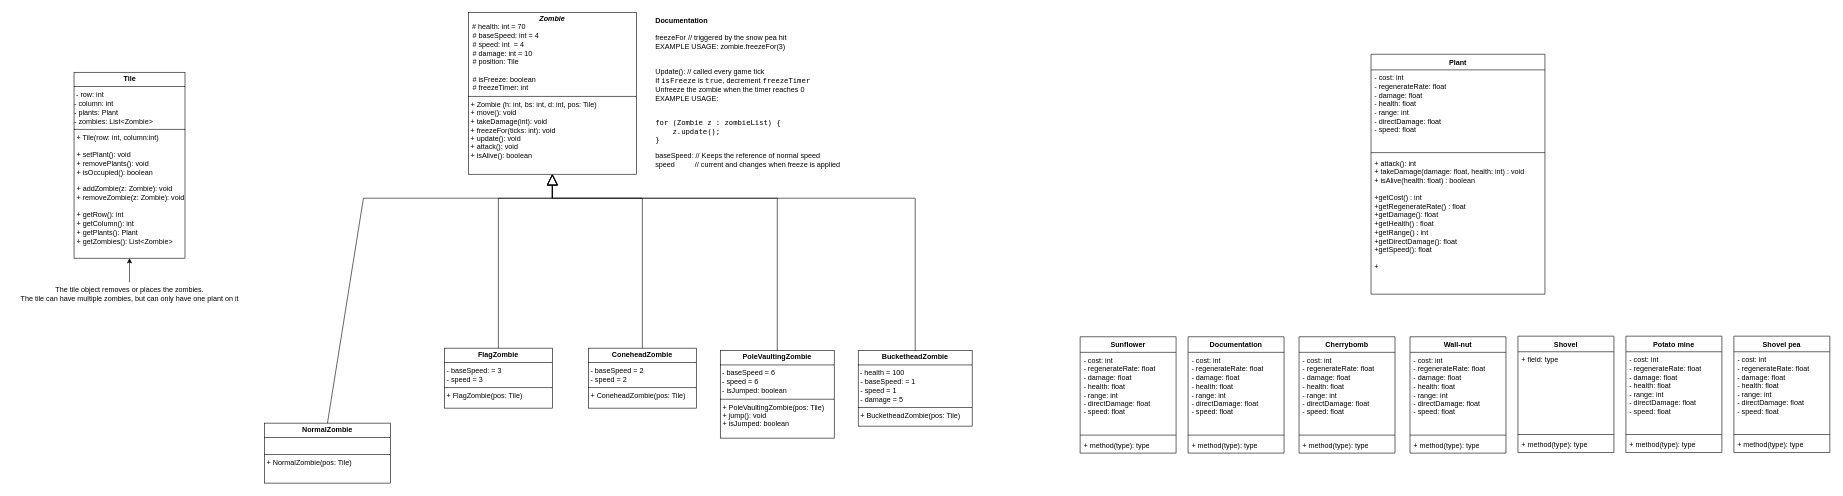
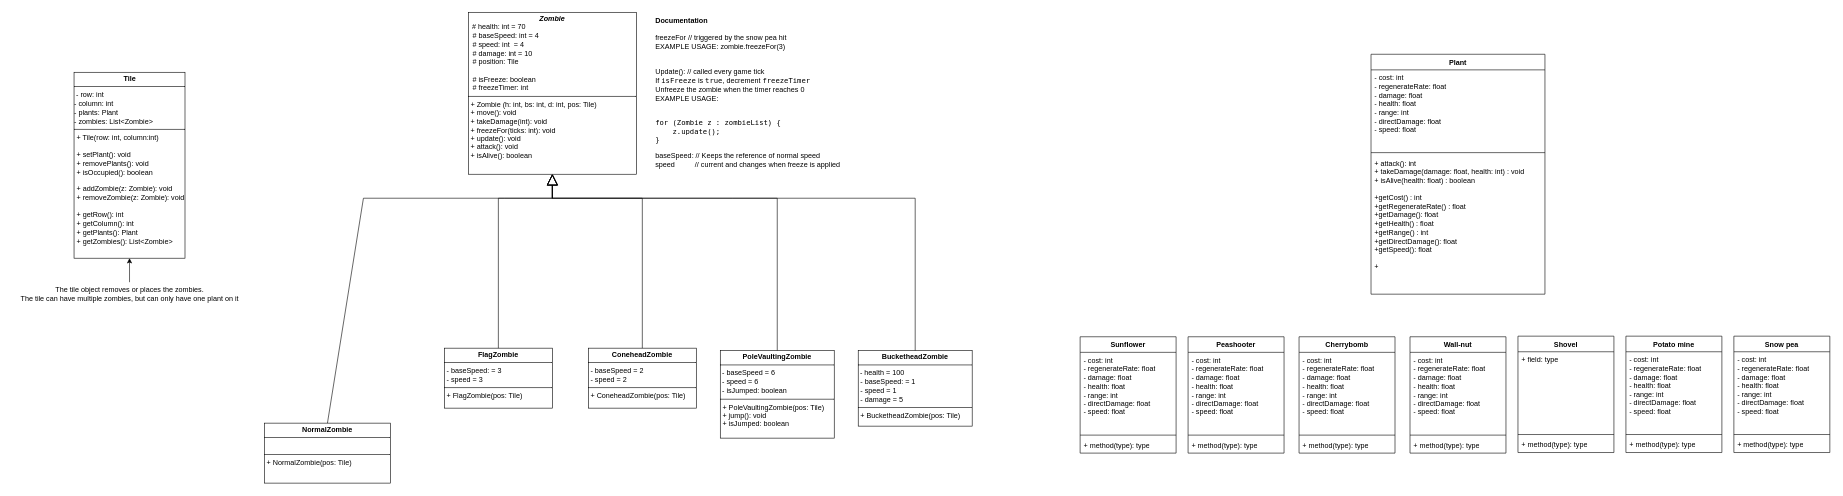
node "Documentation": label "Documentation" -> "Peashooter"
node "Shovel pea": label "Shovel pea" -> "Snow pea"
